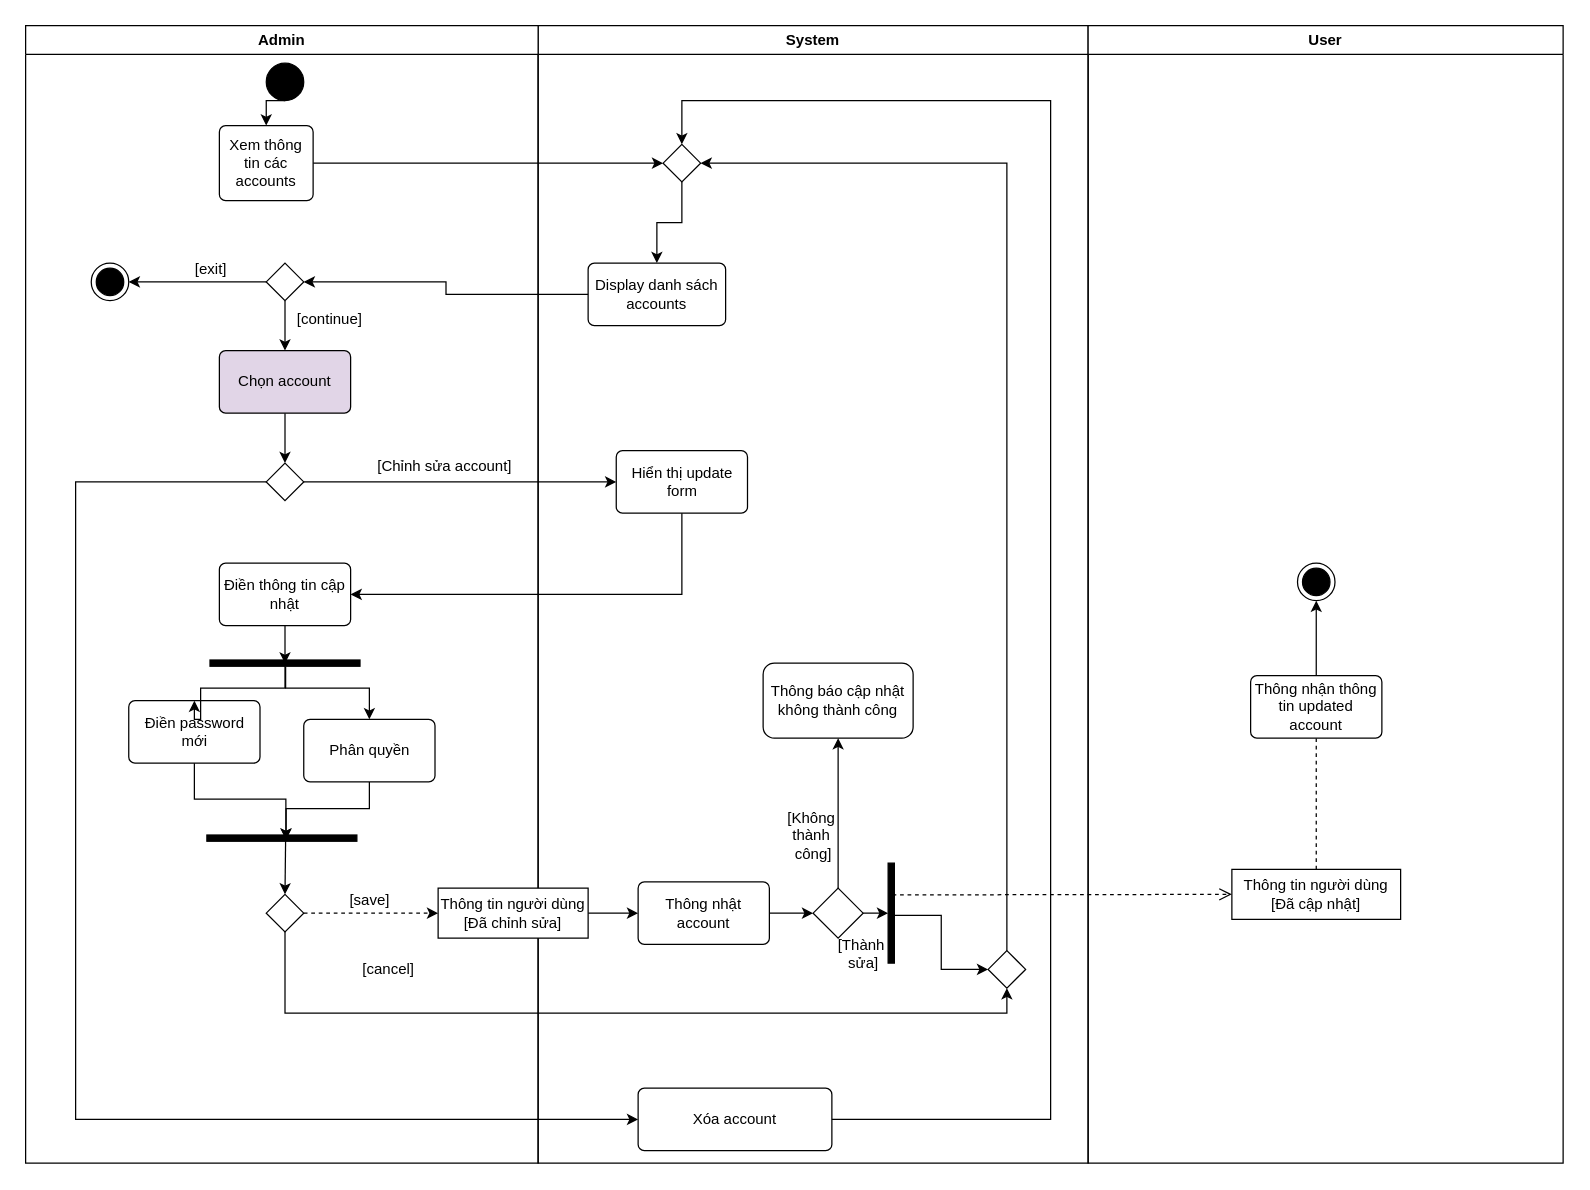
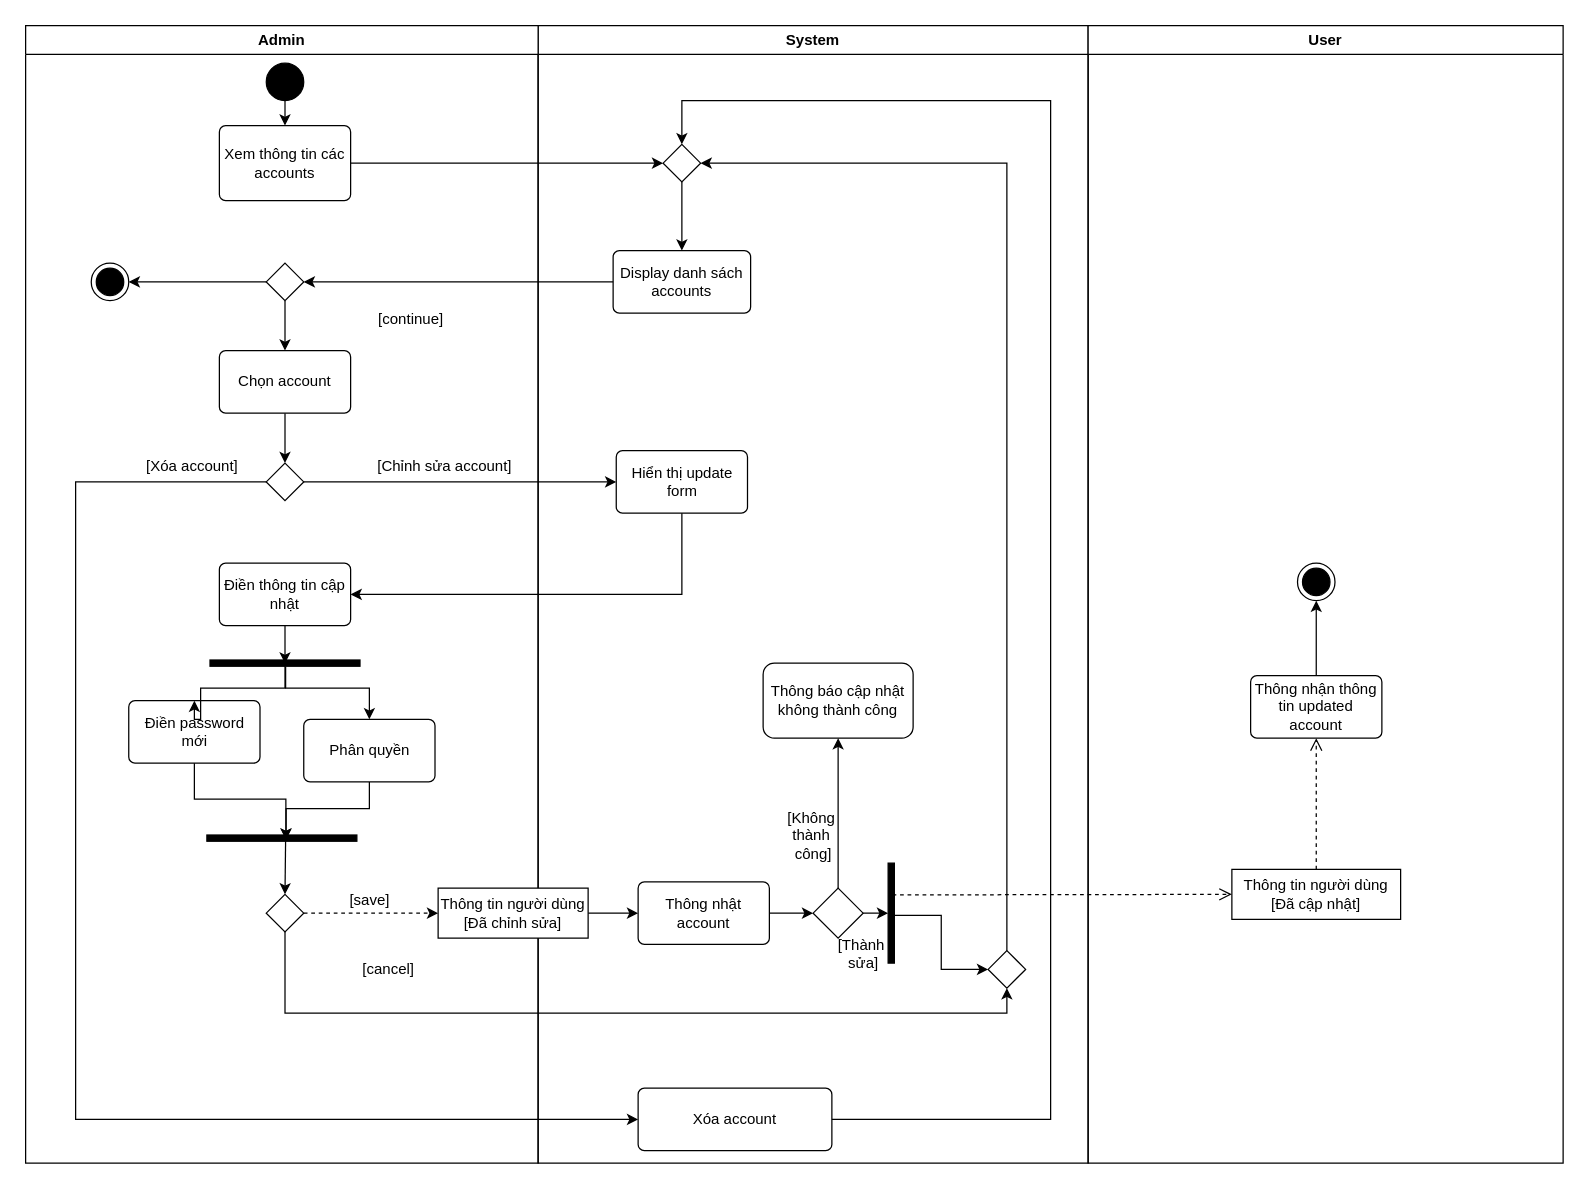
node "Xem thông tin các accounts": size 94x75 -> 131x75
node "[exit]": removed
node "Display danh sách accounts": moved (657, 294) -> (682, 282)
node "[continue]": moved (329, 319) -> (410, 319)
node "Chọn account": fillcolor #e1d5e7 -> #ffffff
node "[Xóa account]": added
edge "Thông nhận thông tin updated account" -- "Thông tin người dùng [Đã cập nhật]": arrowhead none -> open
